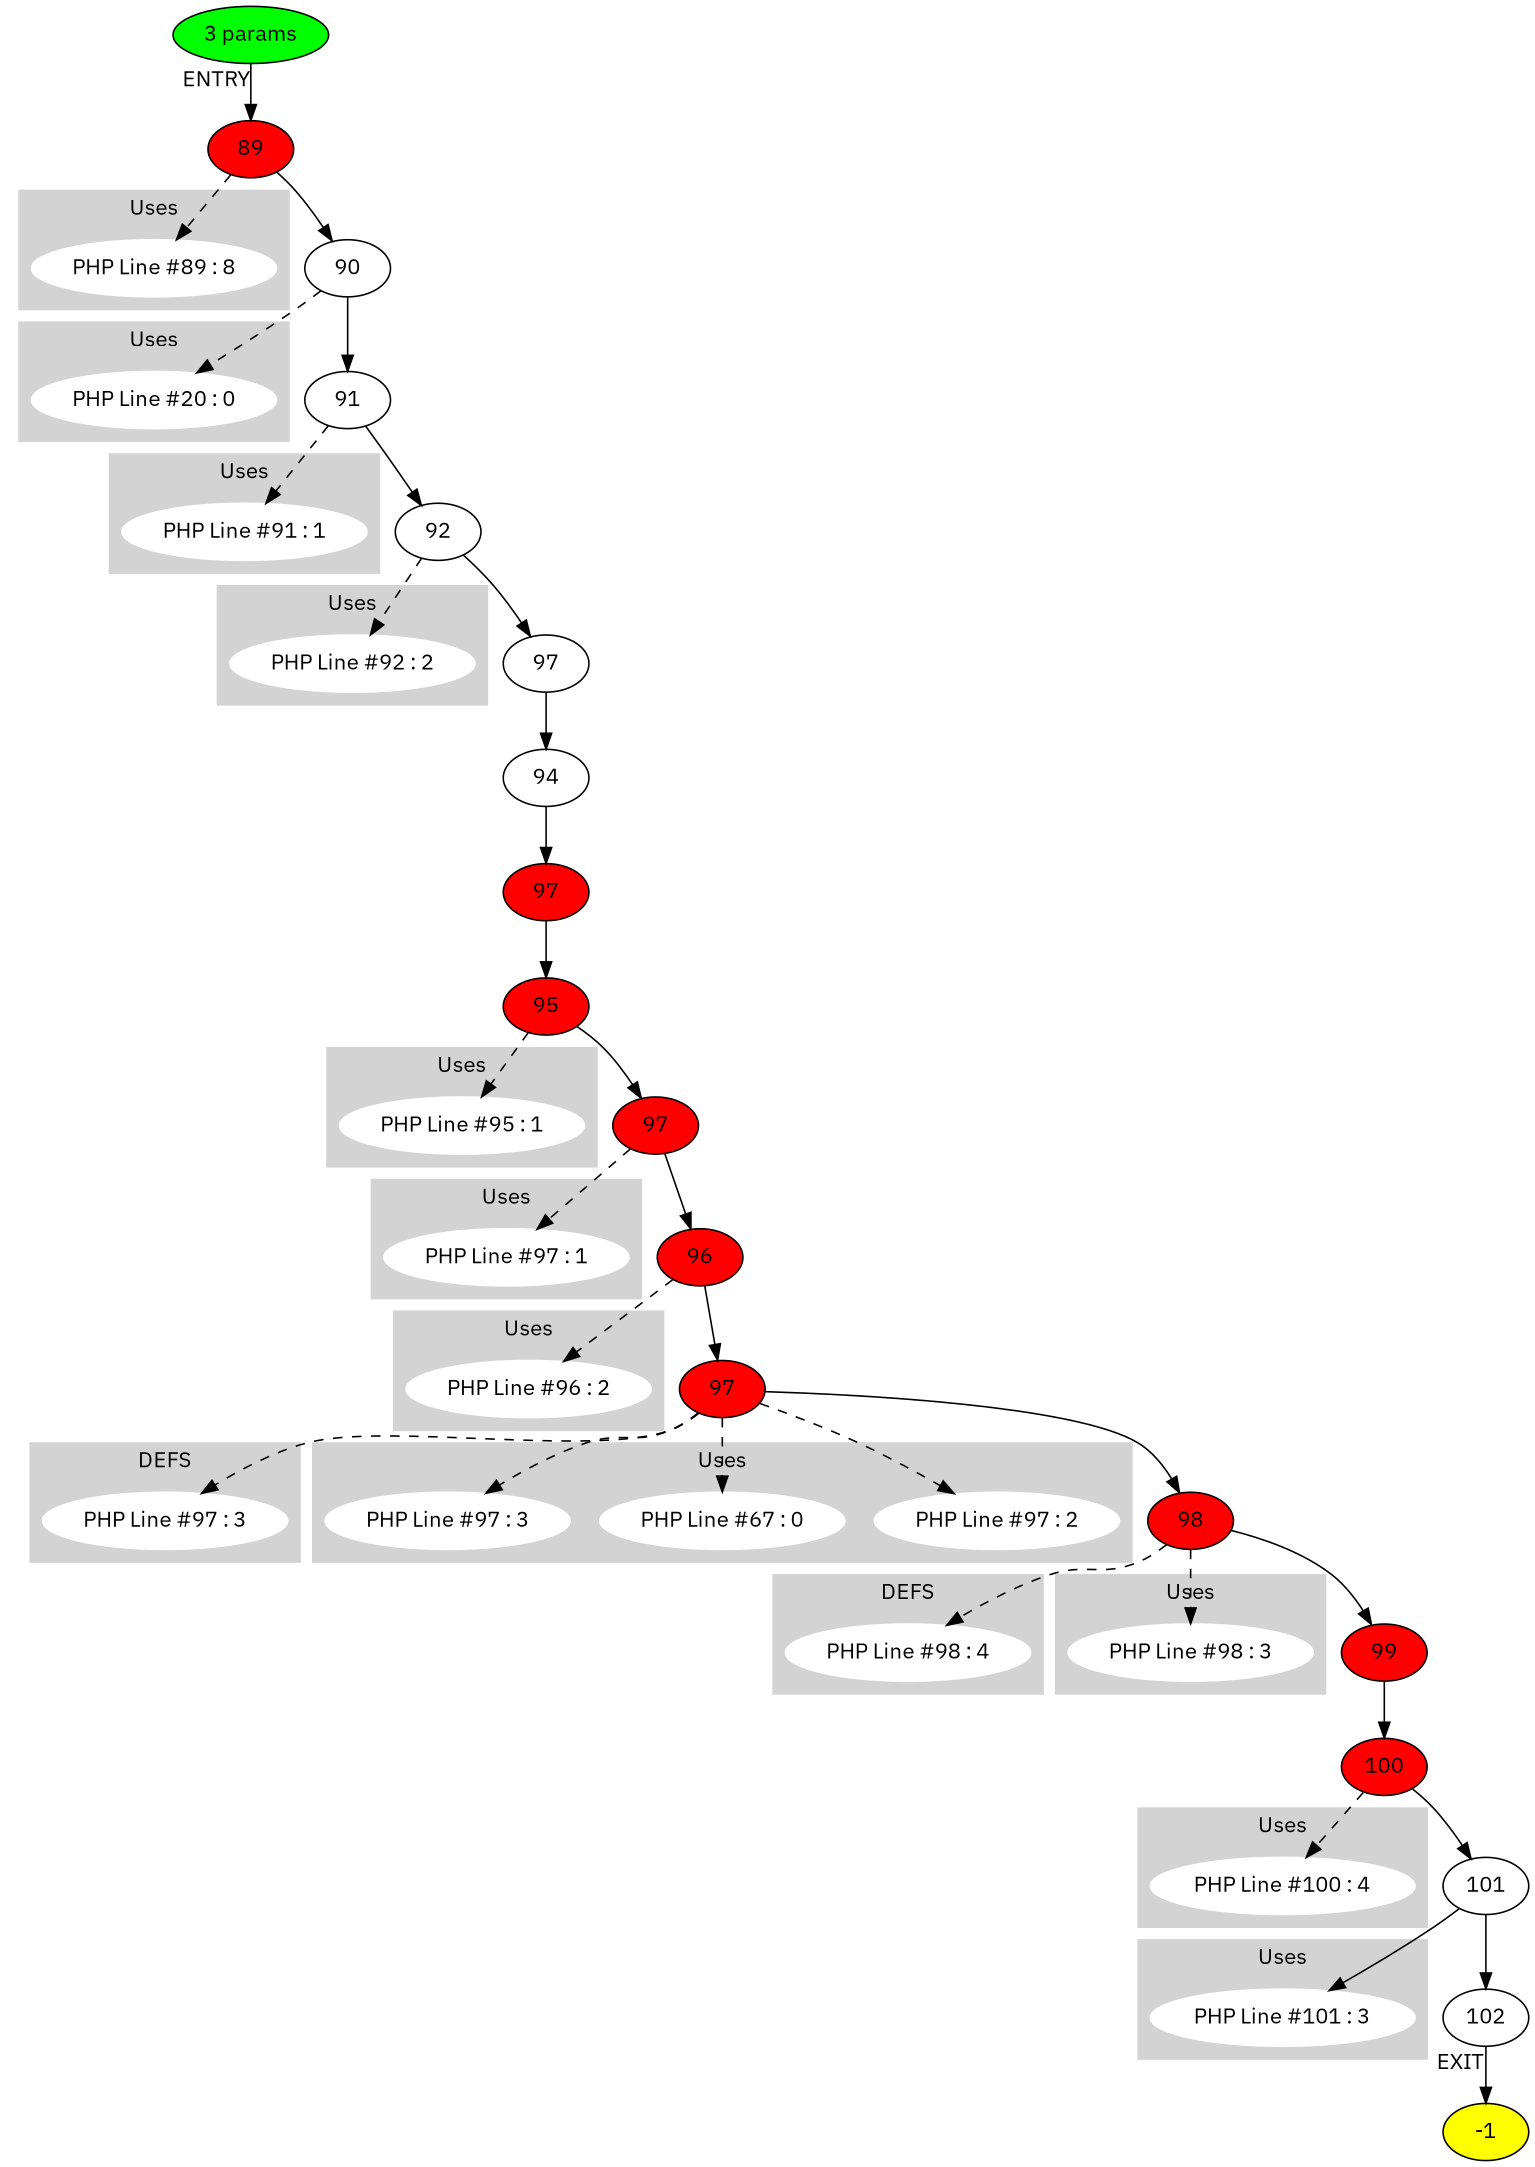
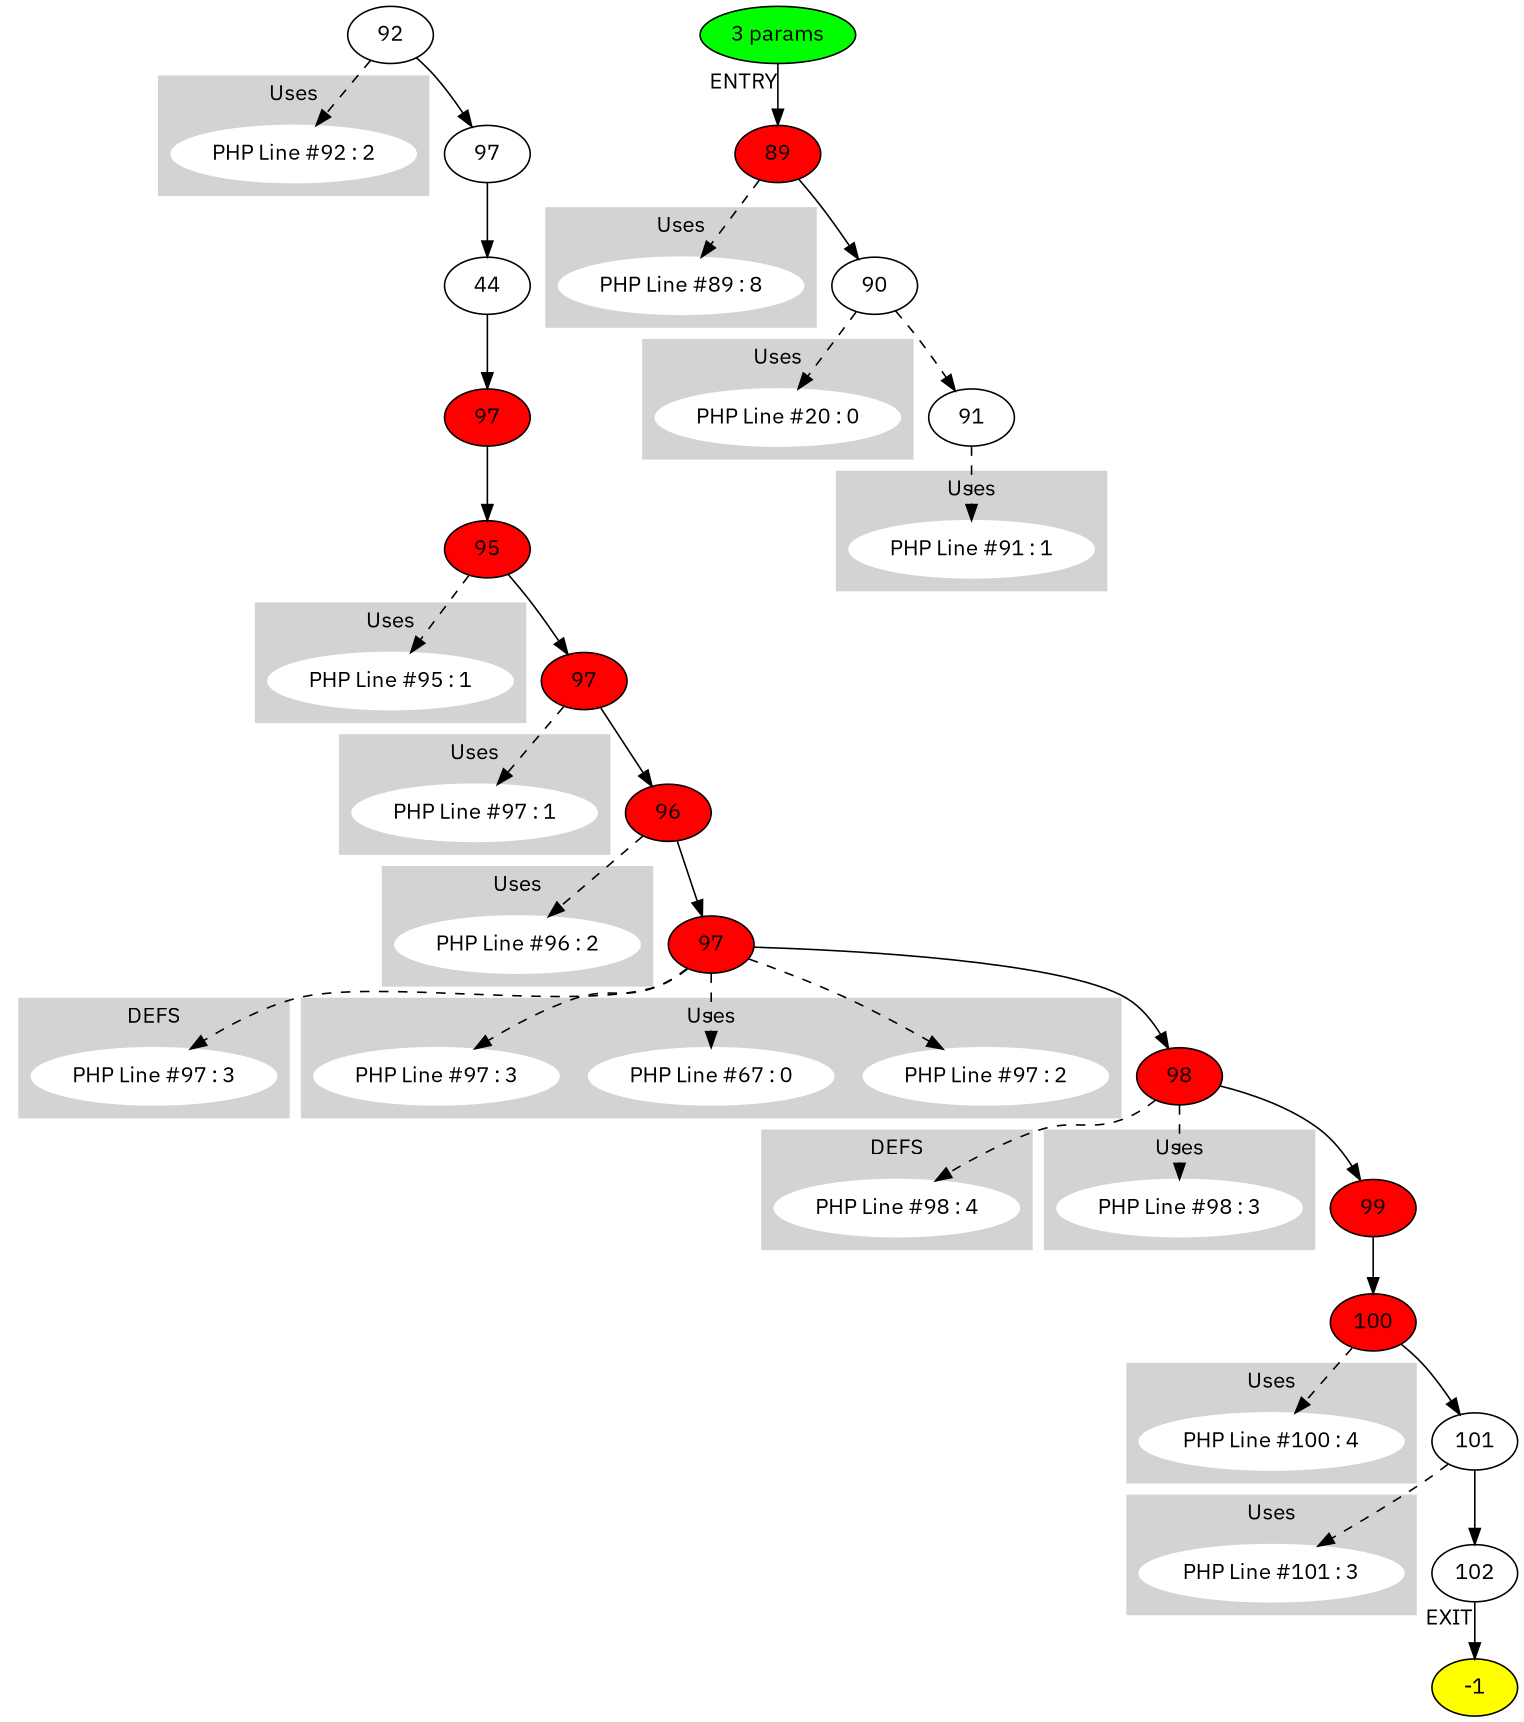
edge "90" -> "91": style solid -> dashed
edge "91" -> "92": removed
node "94": label "94" -> "44"
edge "101" -> "PHP Line #101 : 3": style solid -> dashed
